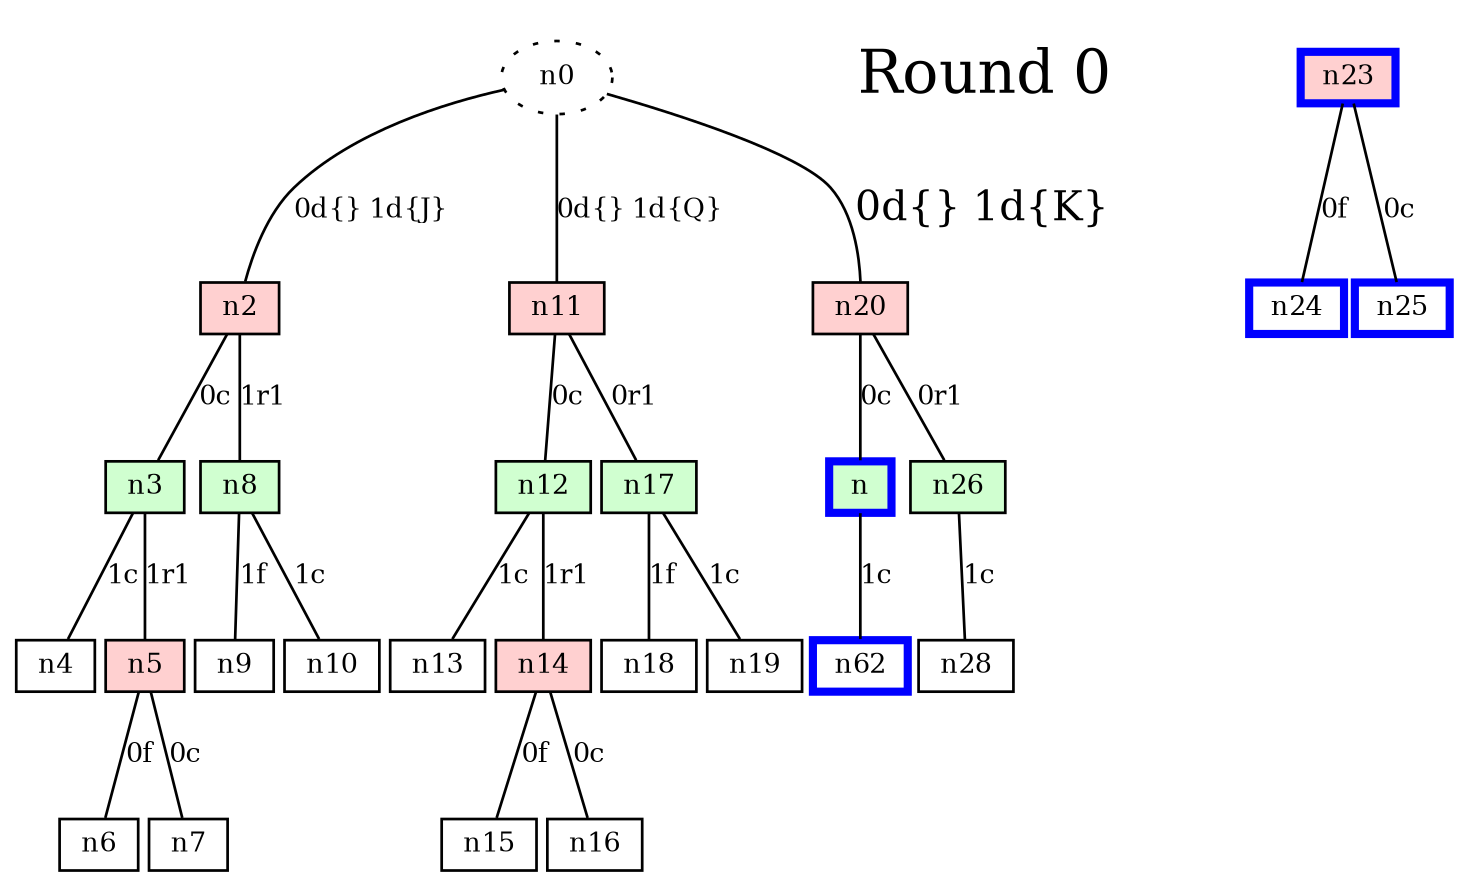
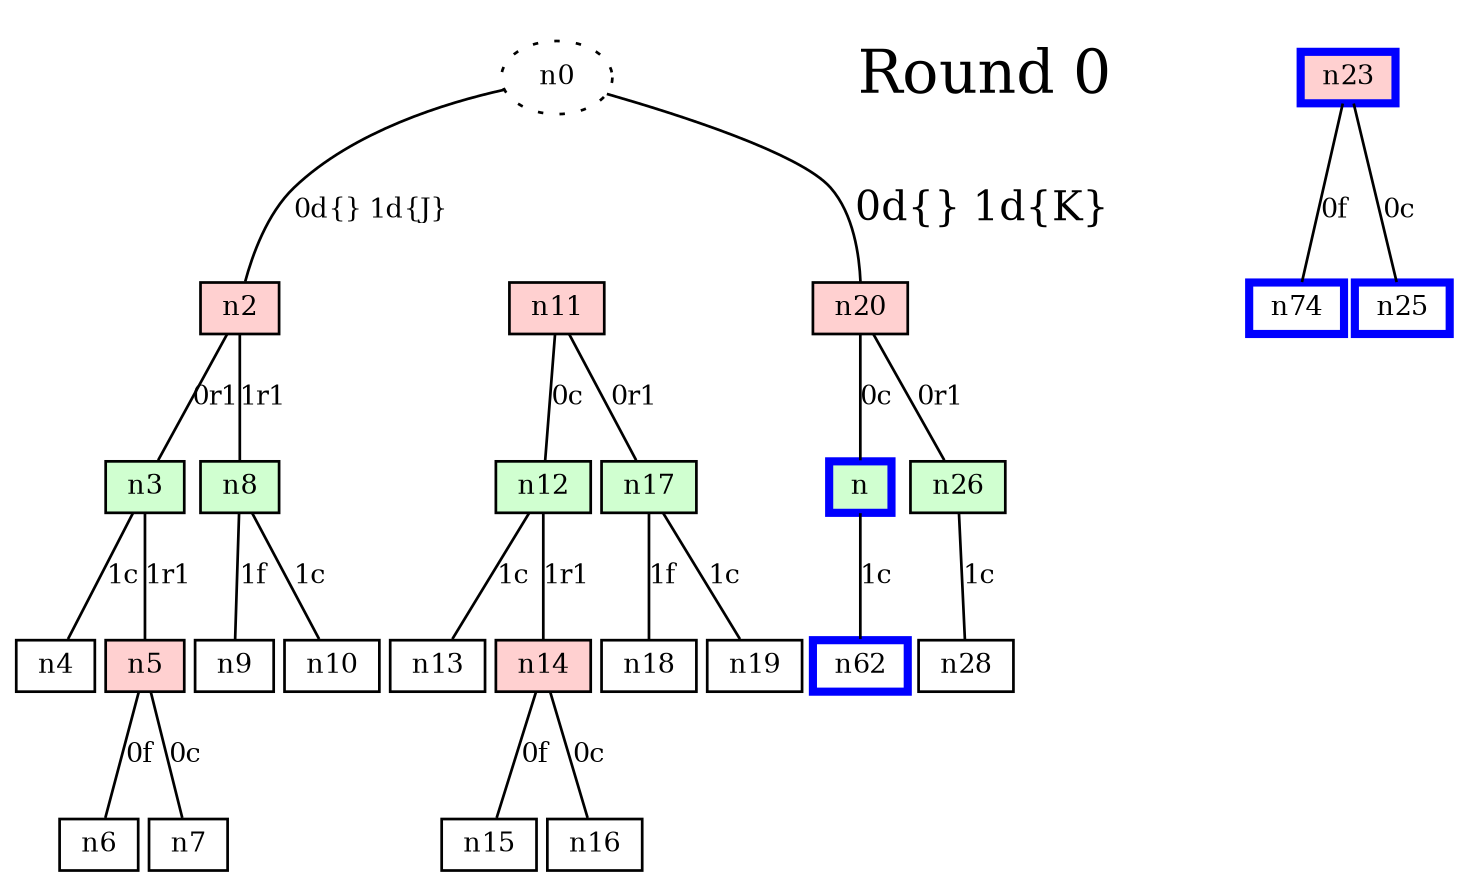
edge "n0" -- "n11": removed, label "0d{} 1d{Q}"
node "n24": label "n24" -> "n74"
edge "n2" -- "n3": label "0c" -> "0r1"
